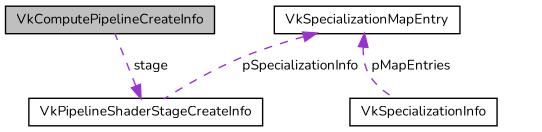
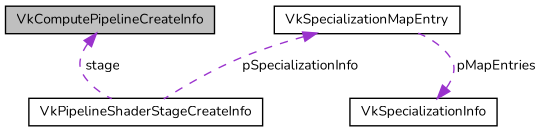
edge "VkComputePipelineCreateInfo" -> "VkPipelineShaderStageCreateInfo": reversed
edge "VkSpecializationInfo" -> "VkSpecializationMapEntry": reversed
